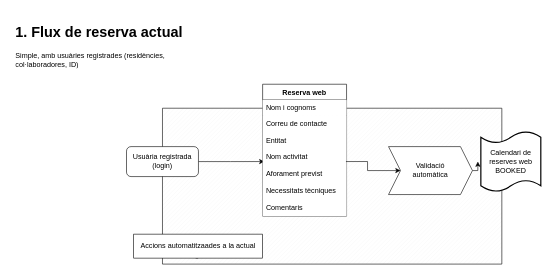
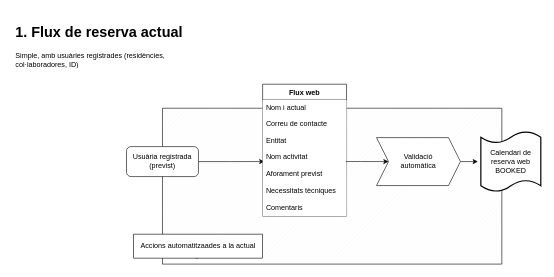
node "Reserva web": label "Reserva web" -> "Flux web"
node "Nom i cognoms": label "Nom i cognoms" -> "Nom i actual"
node "Usuària registrada (login)": label "Usuària registrada (login)" -> "Usuària registrada (previst)"
node "Calendari de reserves web BOOKED": label "Calendari de reserves web BOOKED" -> "Calendari de reserva web BOOKED"
node "Validació automàtica": moved (431, 171) -> (419, 162)
